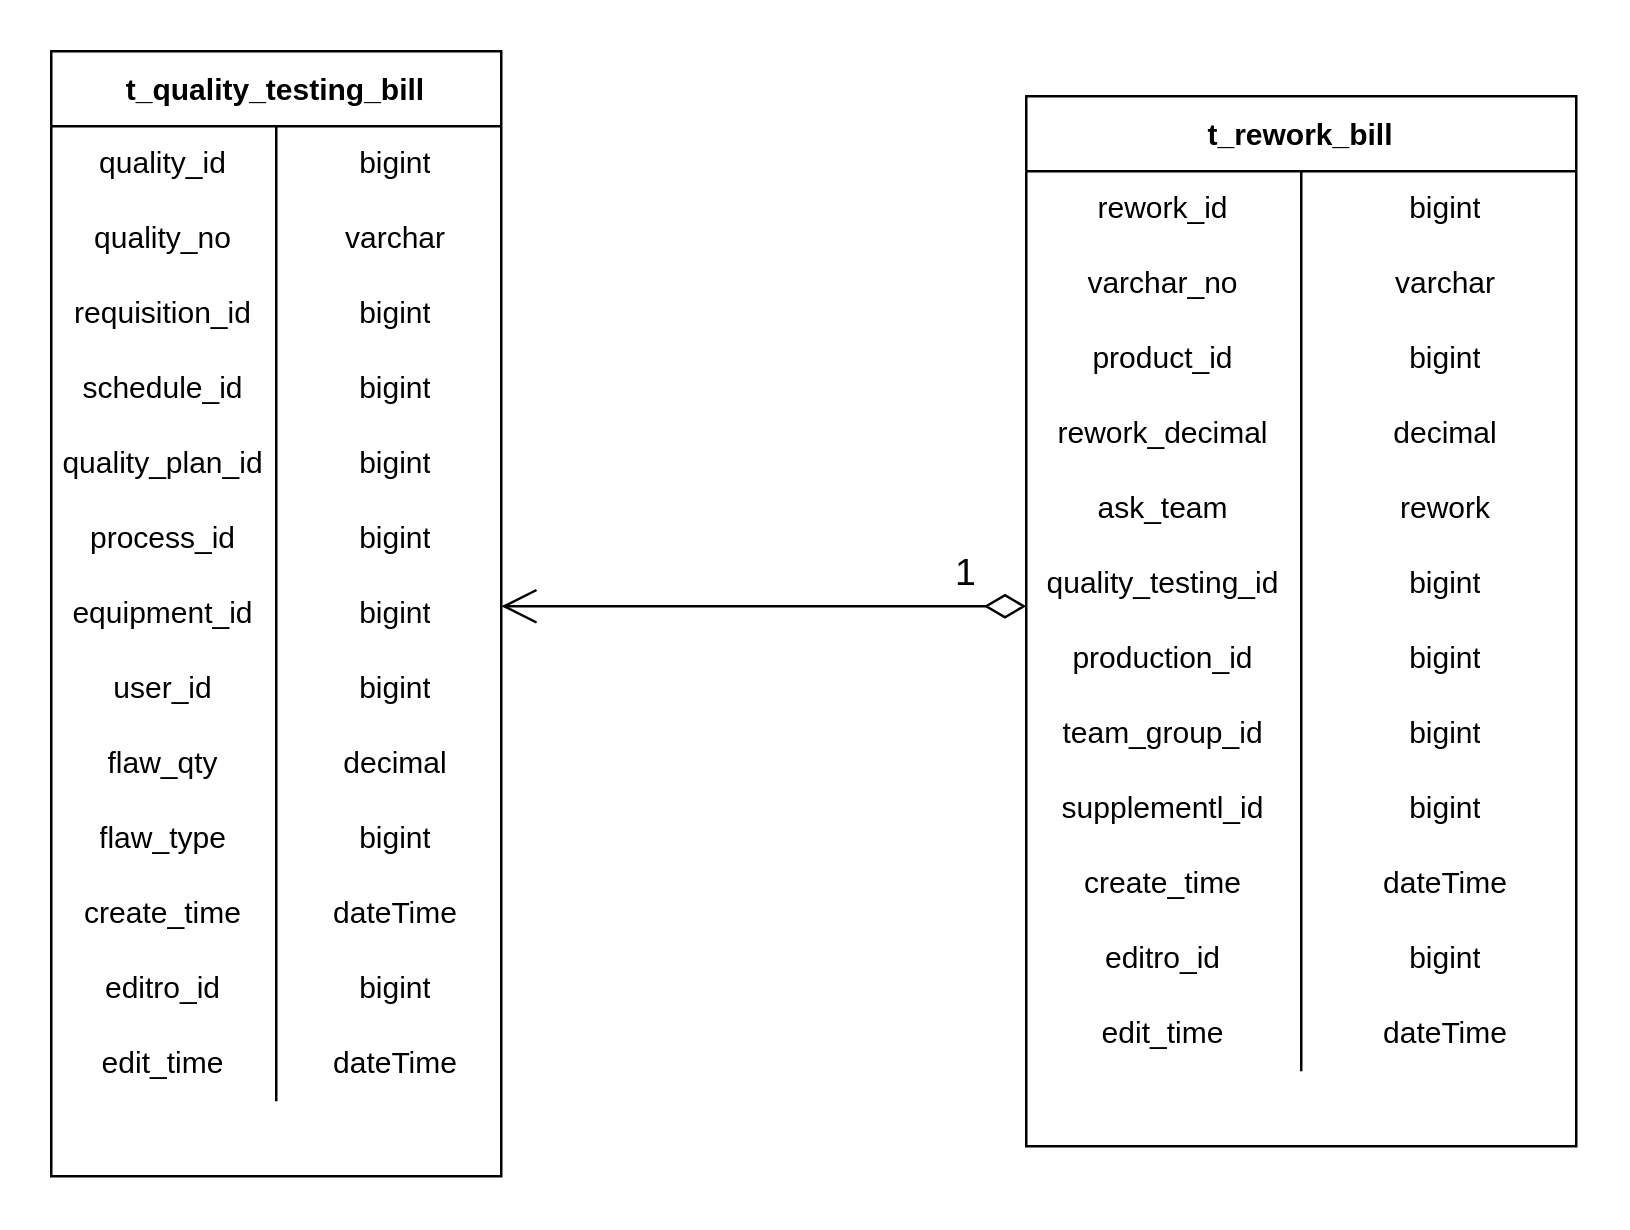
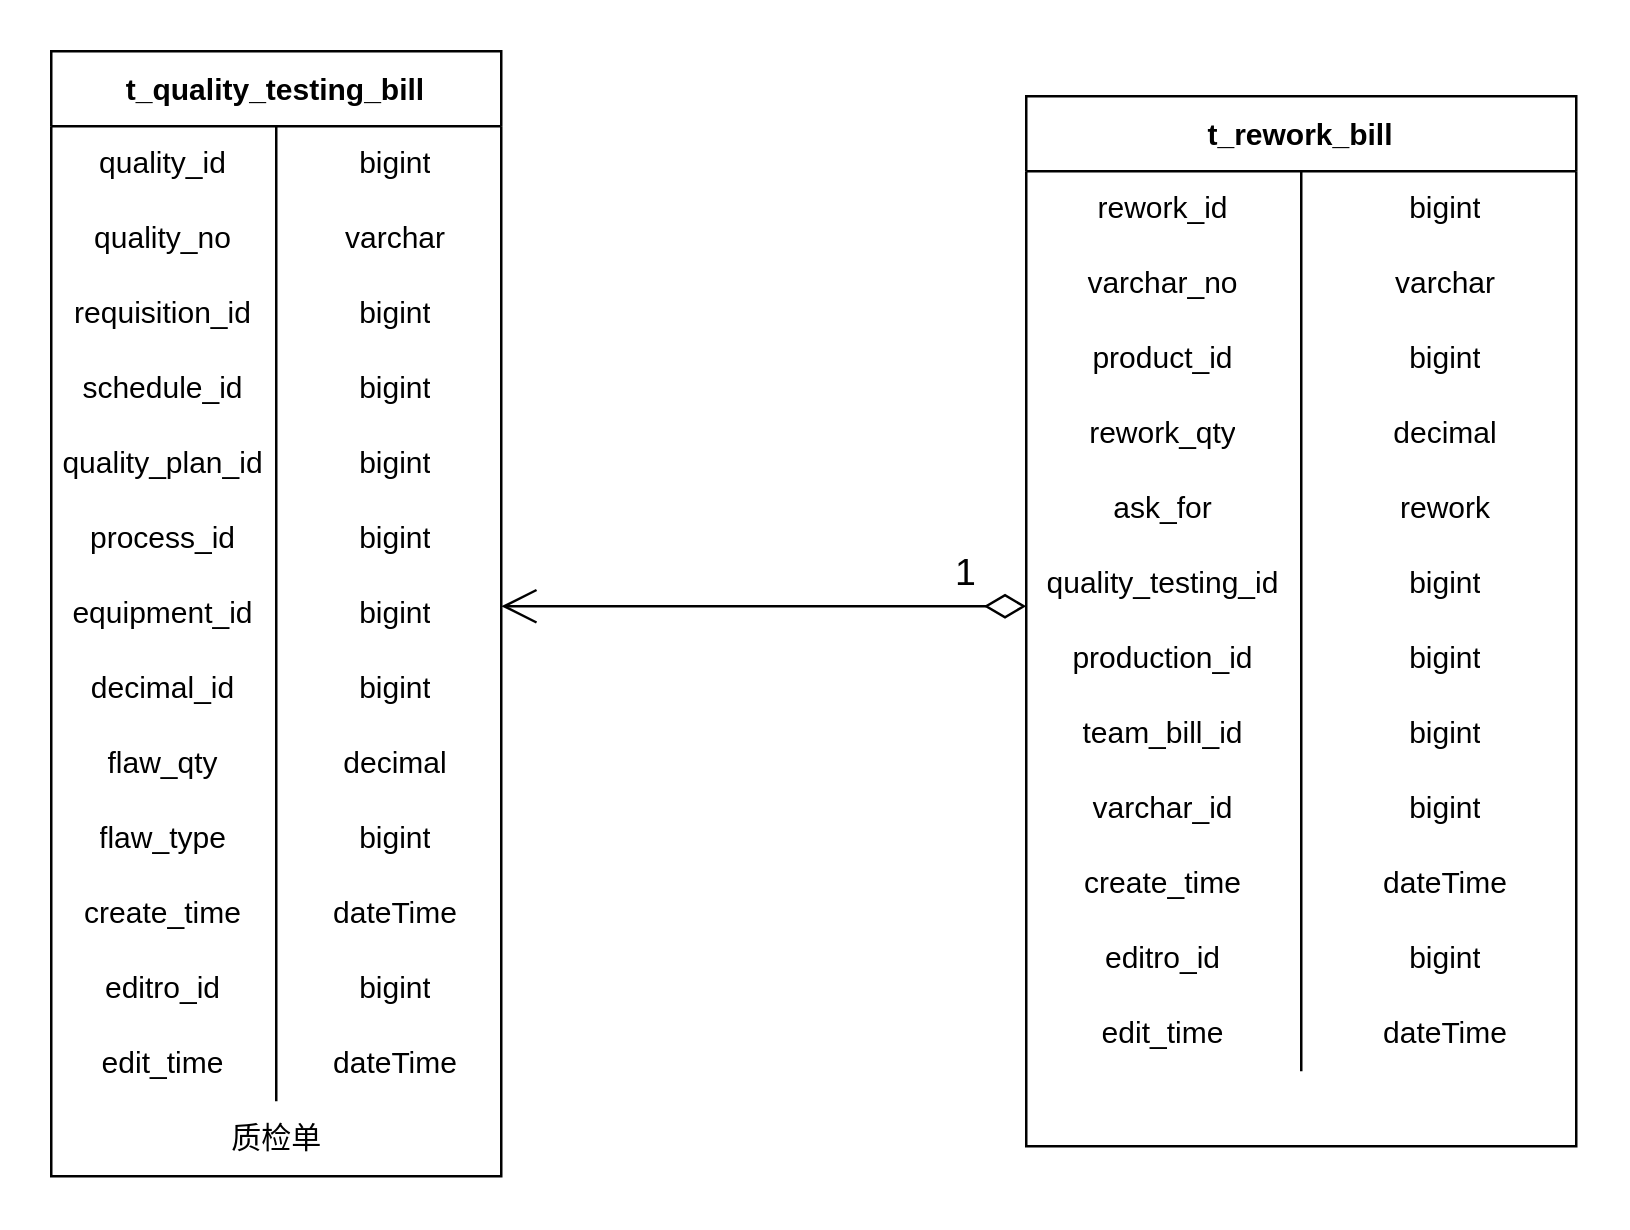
node "rework_decimal": label "rework_decimal" -> "rework_qty"
node "ask_team": label "ask_team" -> "ask_for"
node "user_id": label "user_id" -> "decimal_id"
node "team_group_id": label "team_group_id" -> "team_bill_id"
node "supplementl_id": label "supplementl_id" -> "varchar_id"
node "质检单": added
